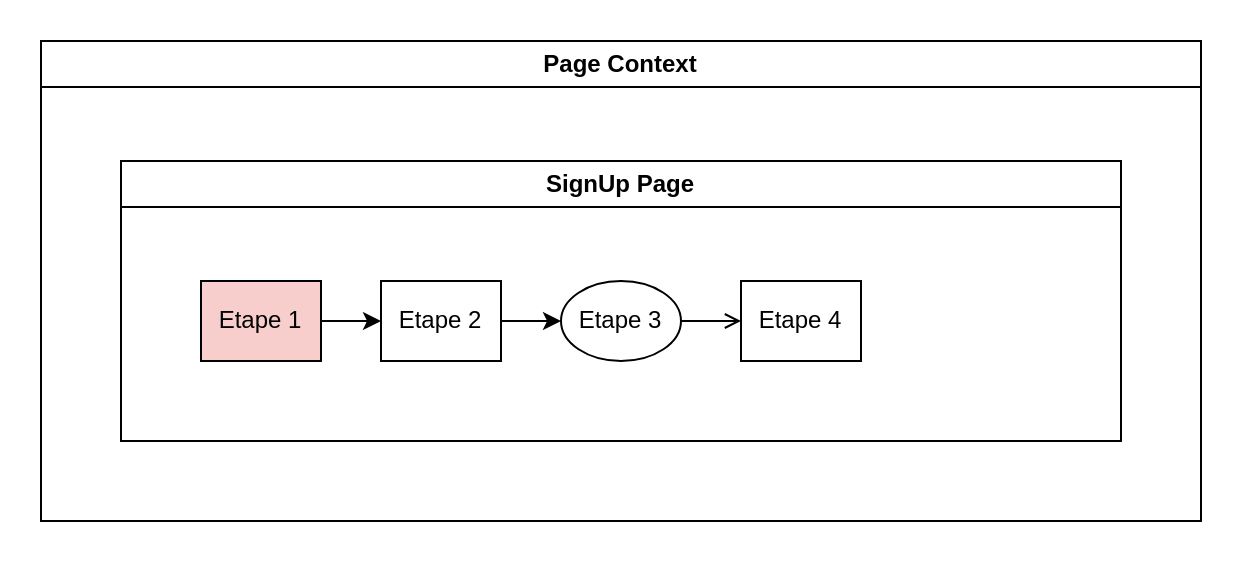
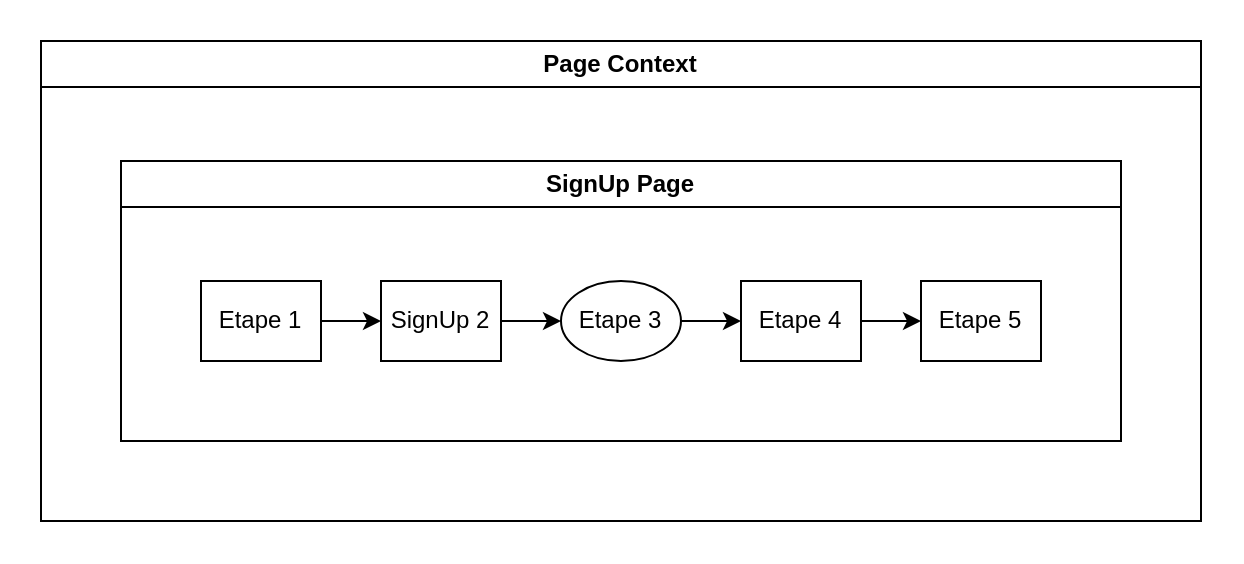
node "Etape 1": fillcolor #f8cecc -> #ffffff
node "Etape 2": label "Etape 2" -> "SignUp 2"
edge "Etape 3" -> "Etape 4": arrowhead open -> classic
edge "Etape 4" -> "Etape 5": added
node "Etape 5": added
